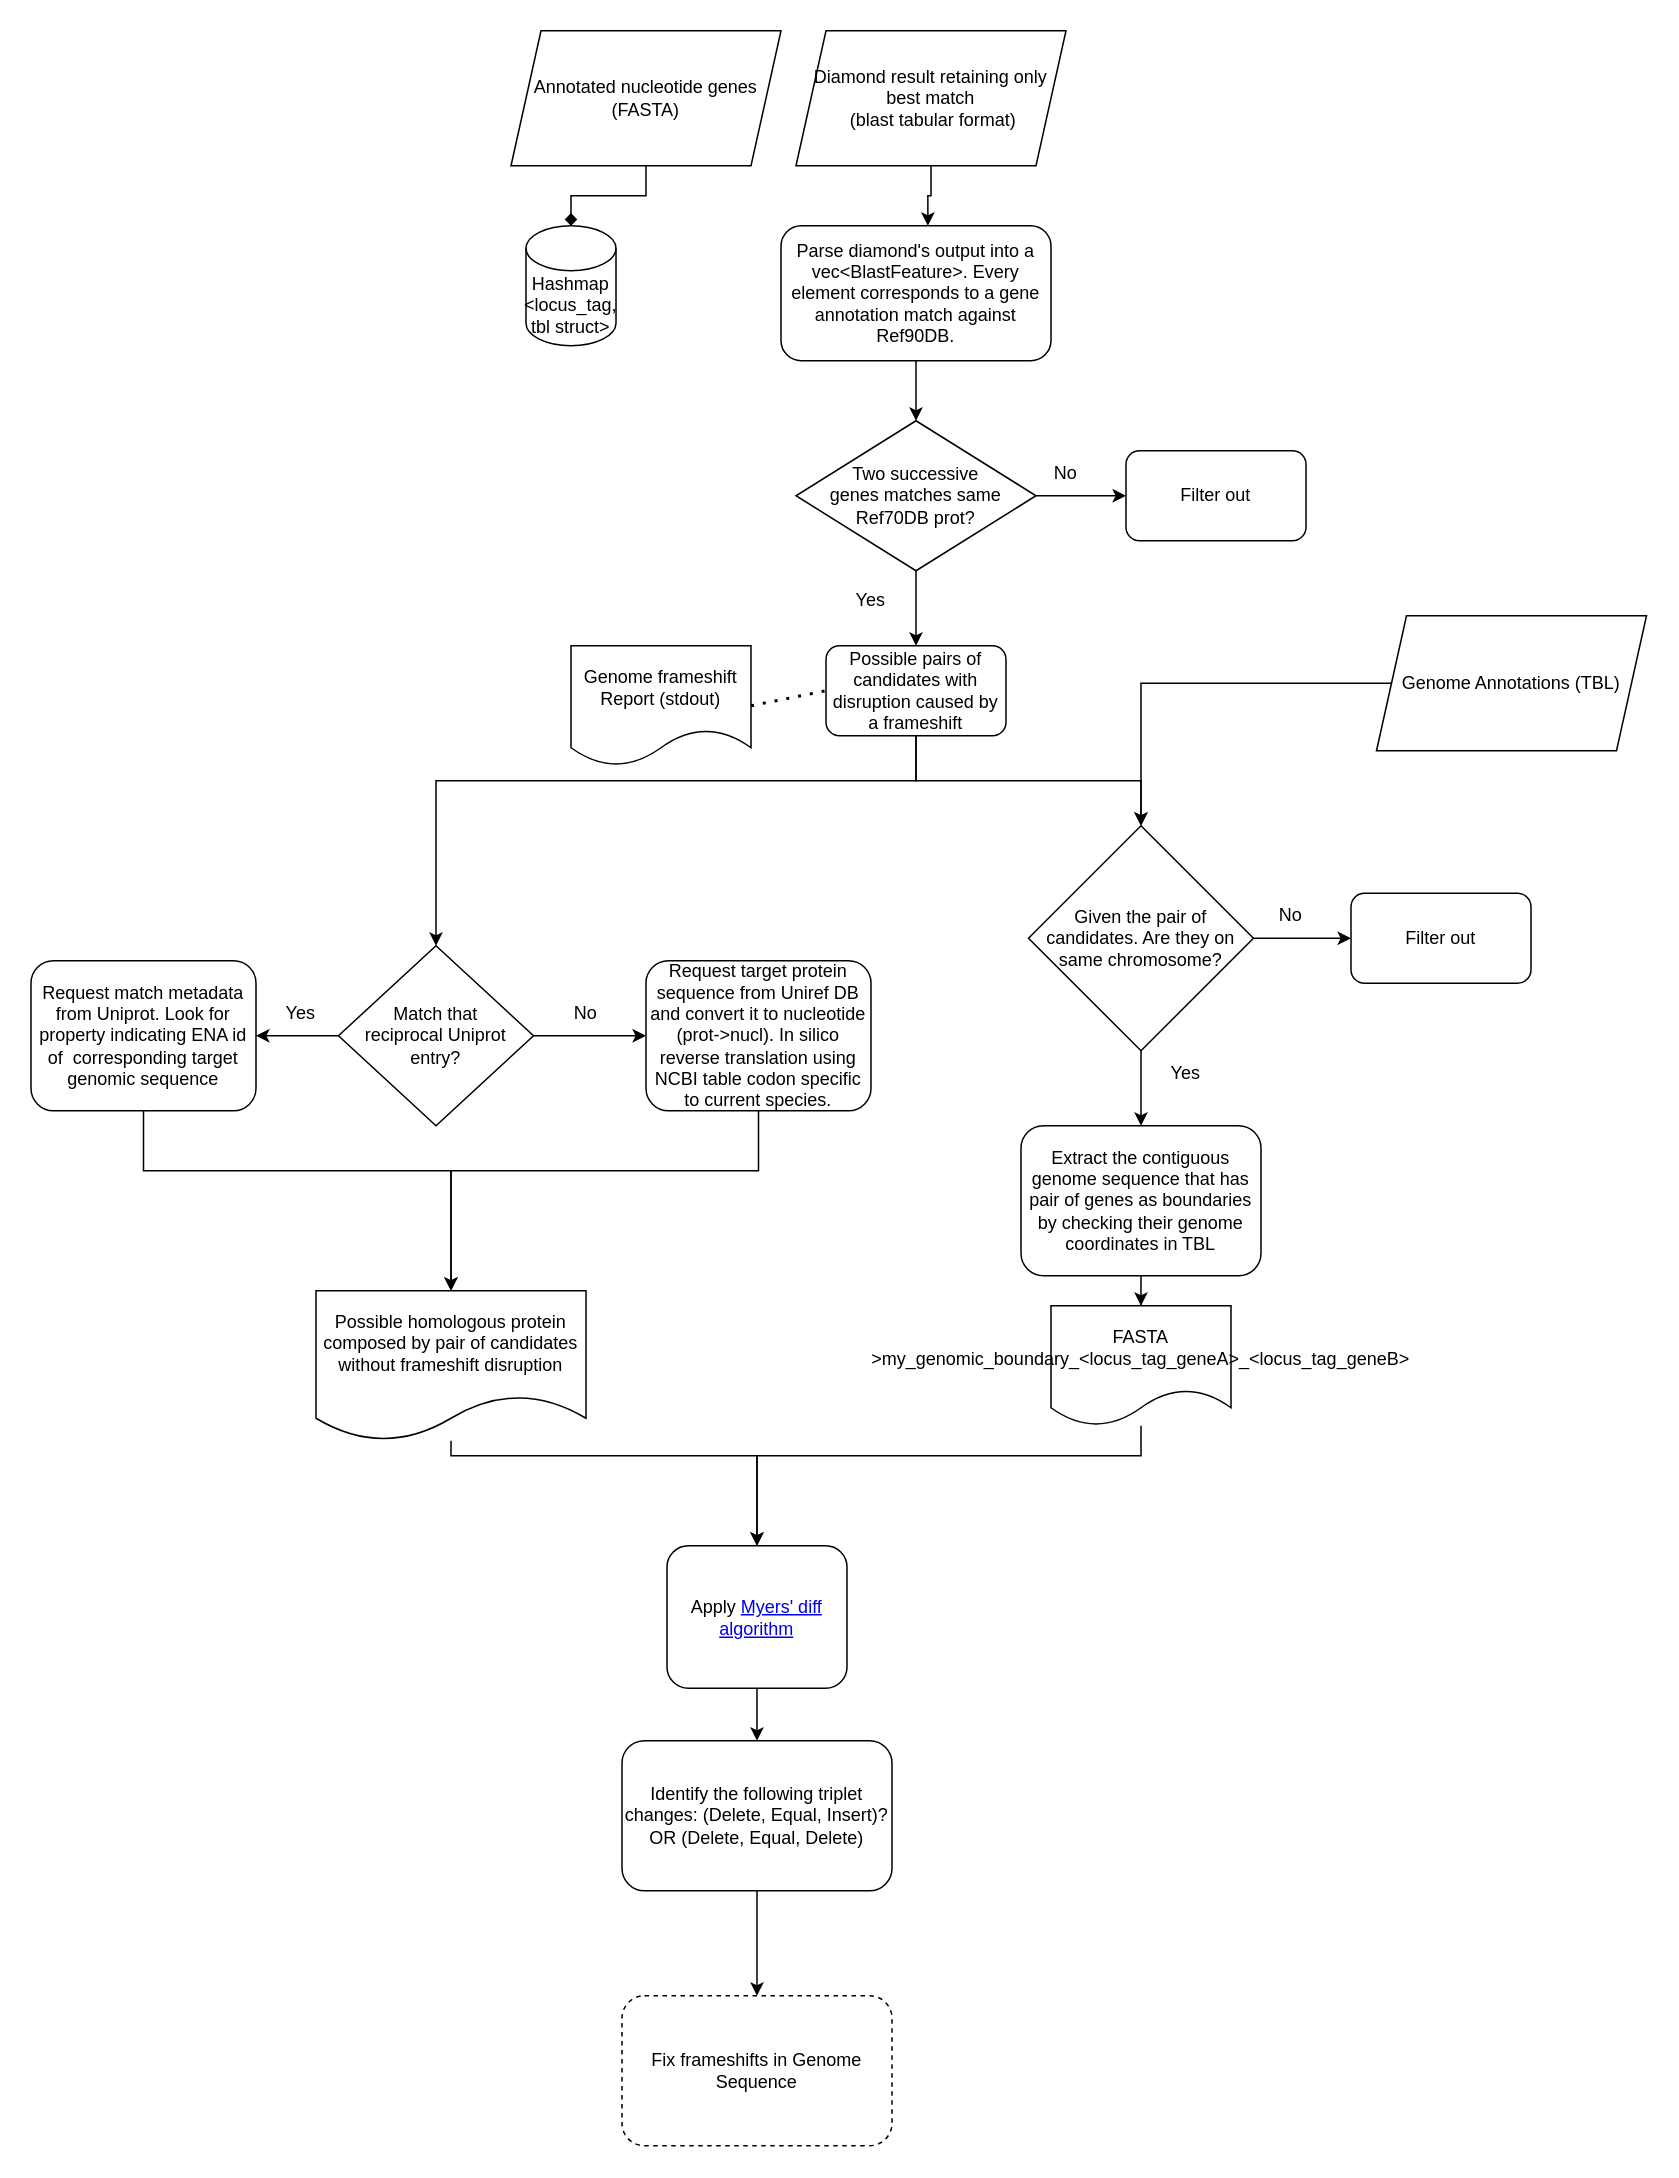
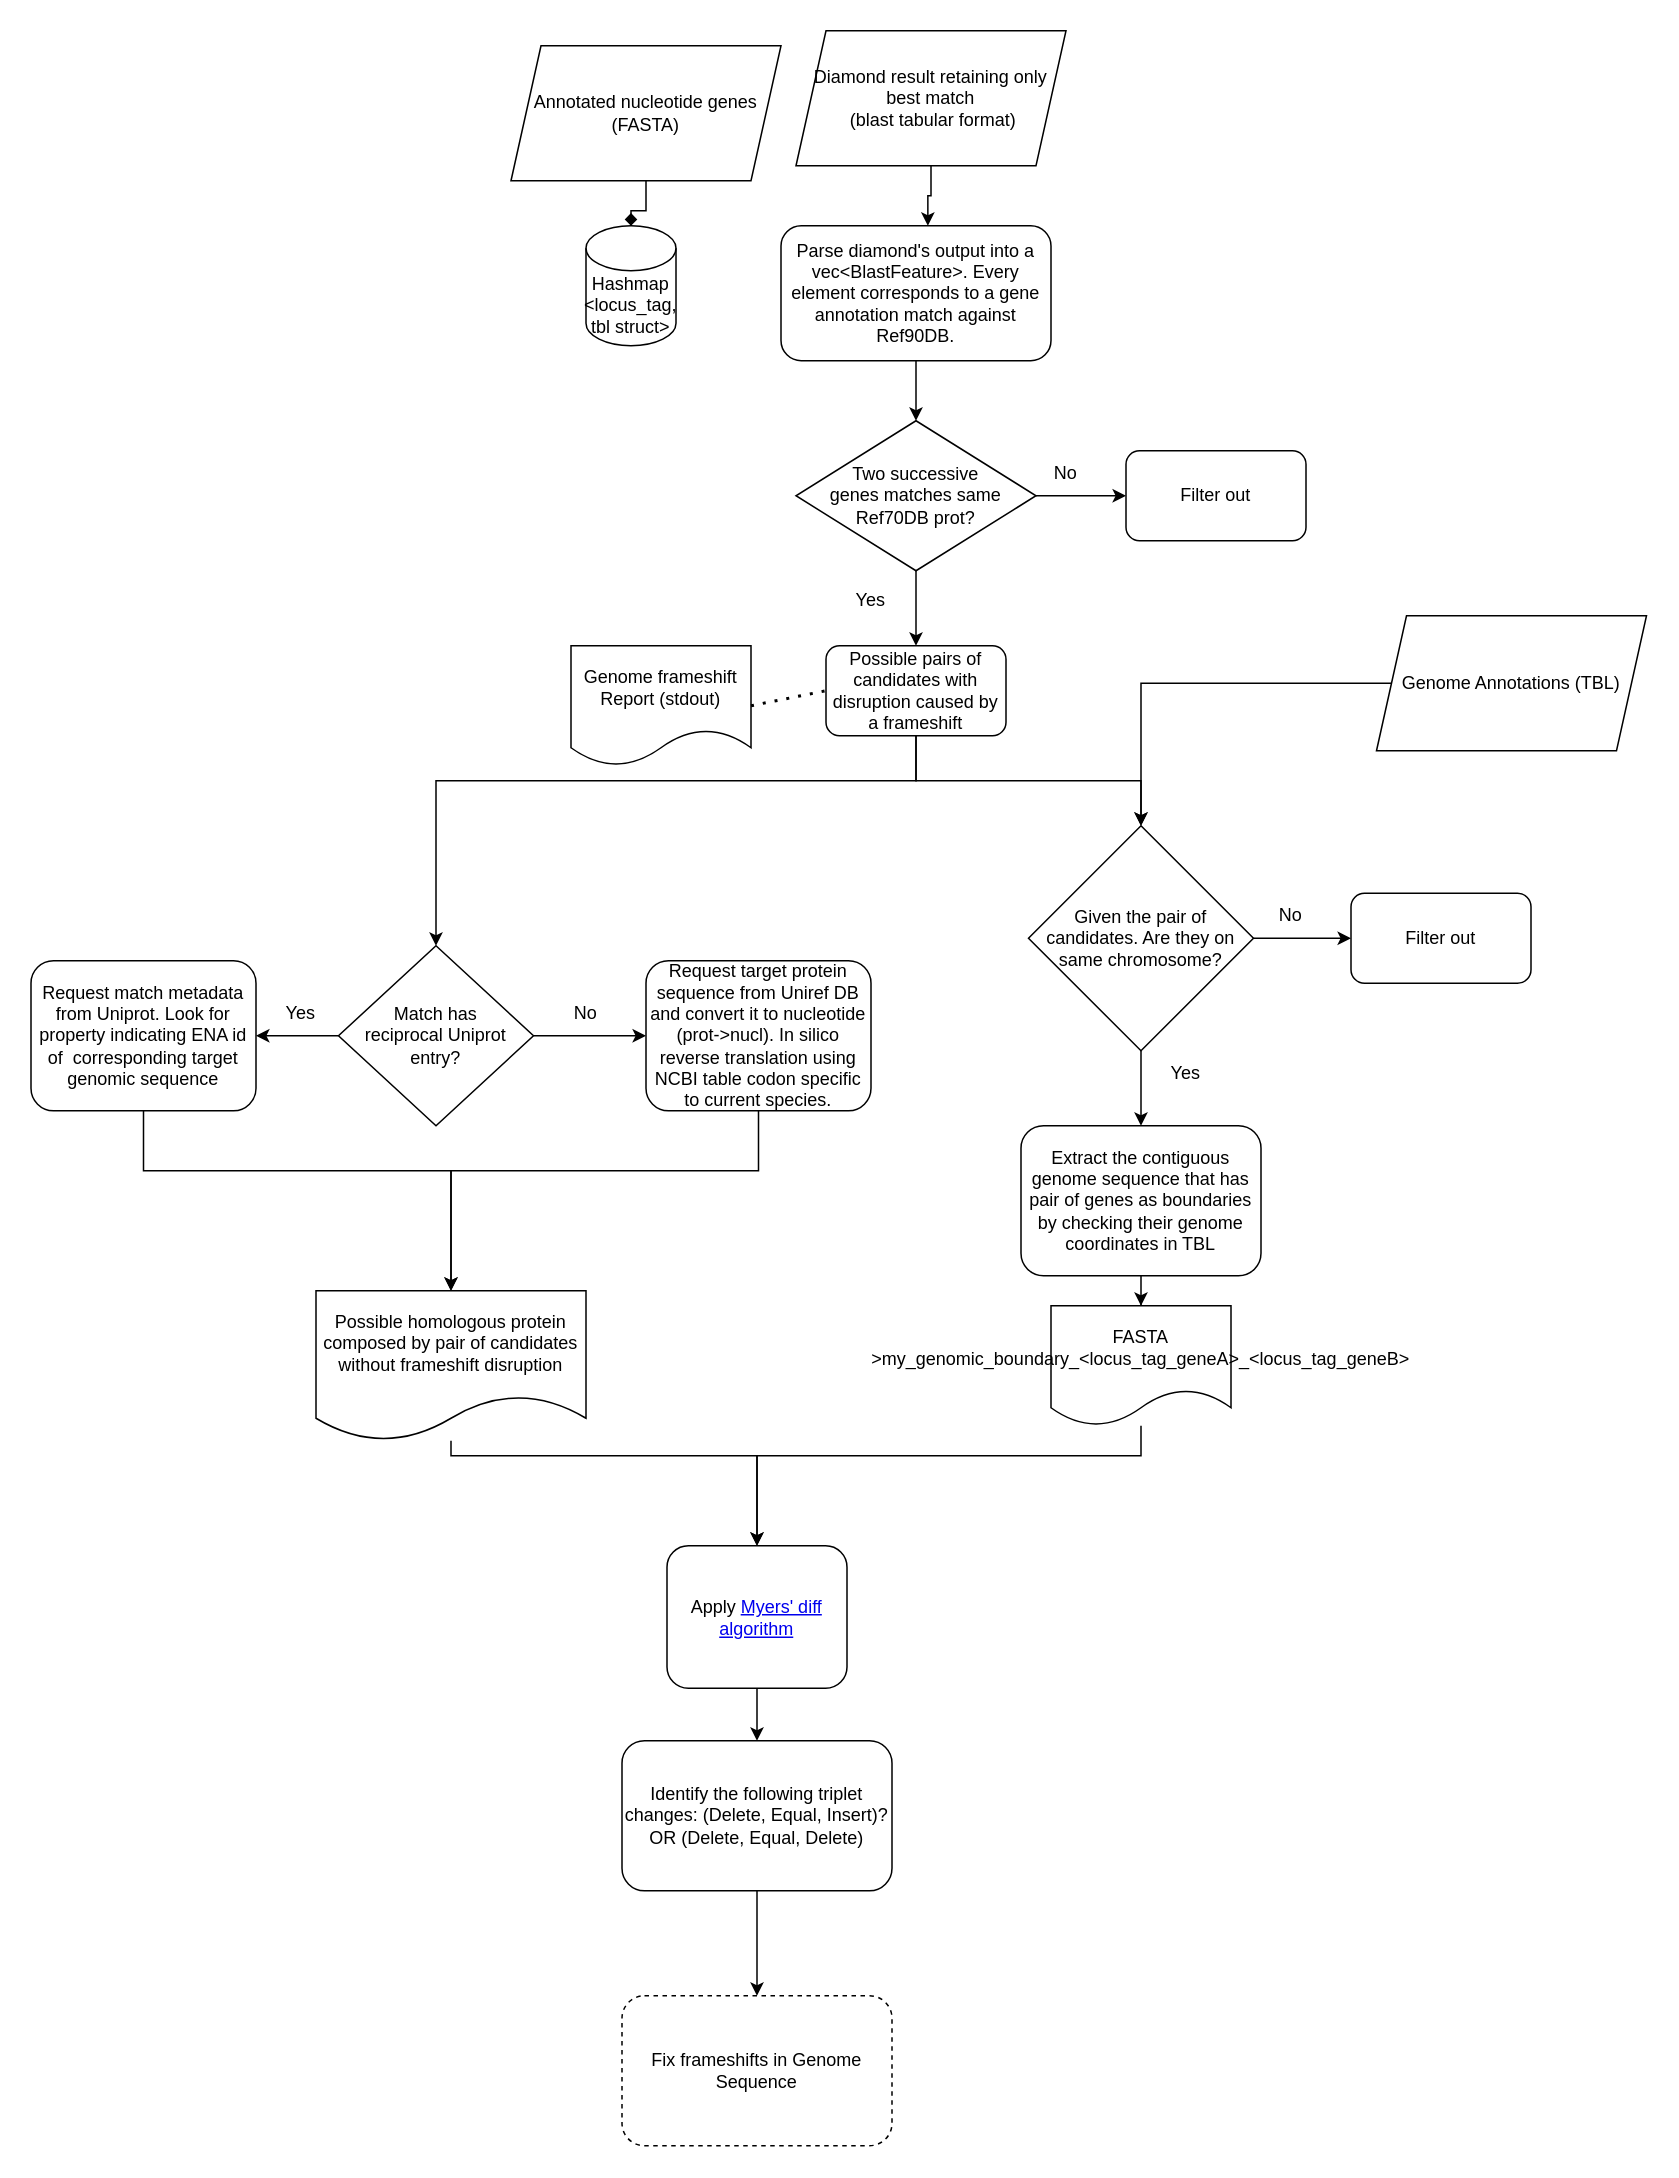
node "Annotated nucleotide genes (FASTA)": moved (646, 98) -> (646, 113)
node "Hashmap <locus_tag, tbl struct>": moved (571, 286) -> (631, 286)
node "Match that reciprocal Uniprot entry?": label "Match that reciprocal Uniprot entry?" -> "Match has reciprocal Uniprot entry?"
